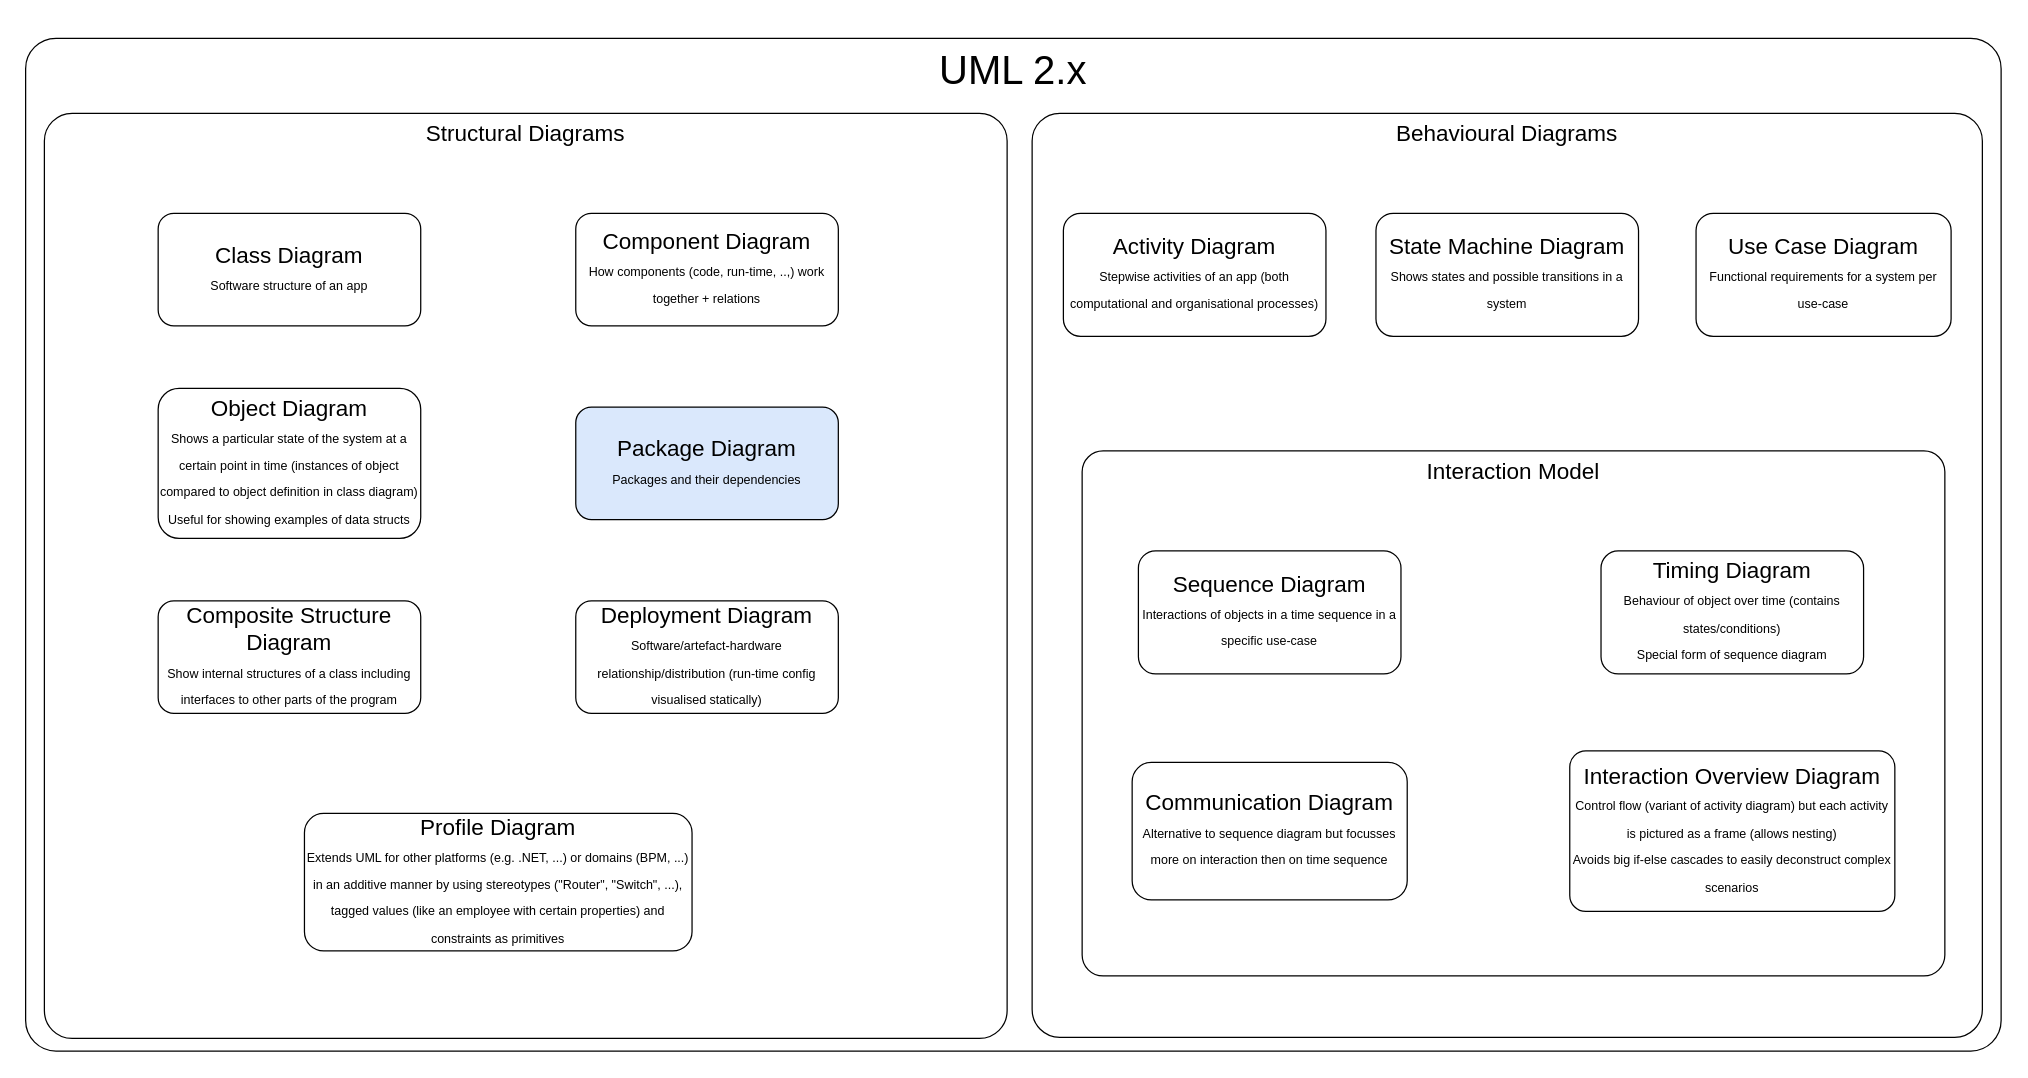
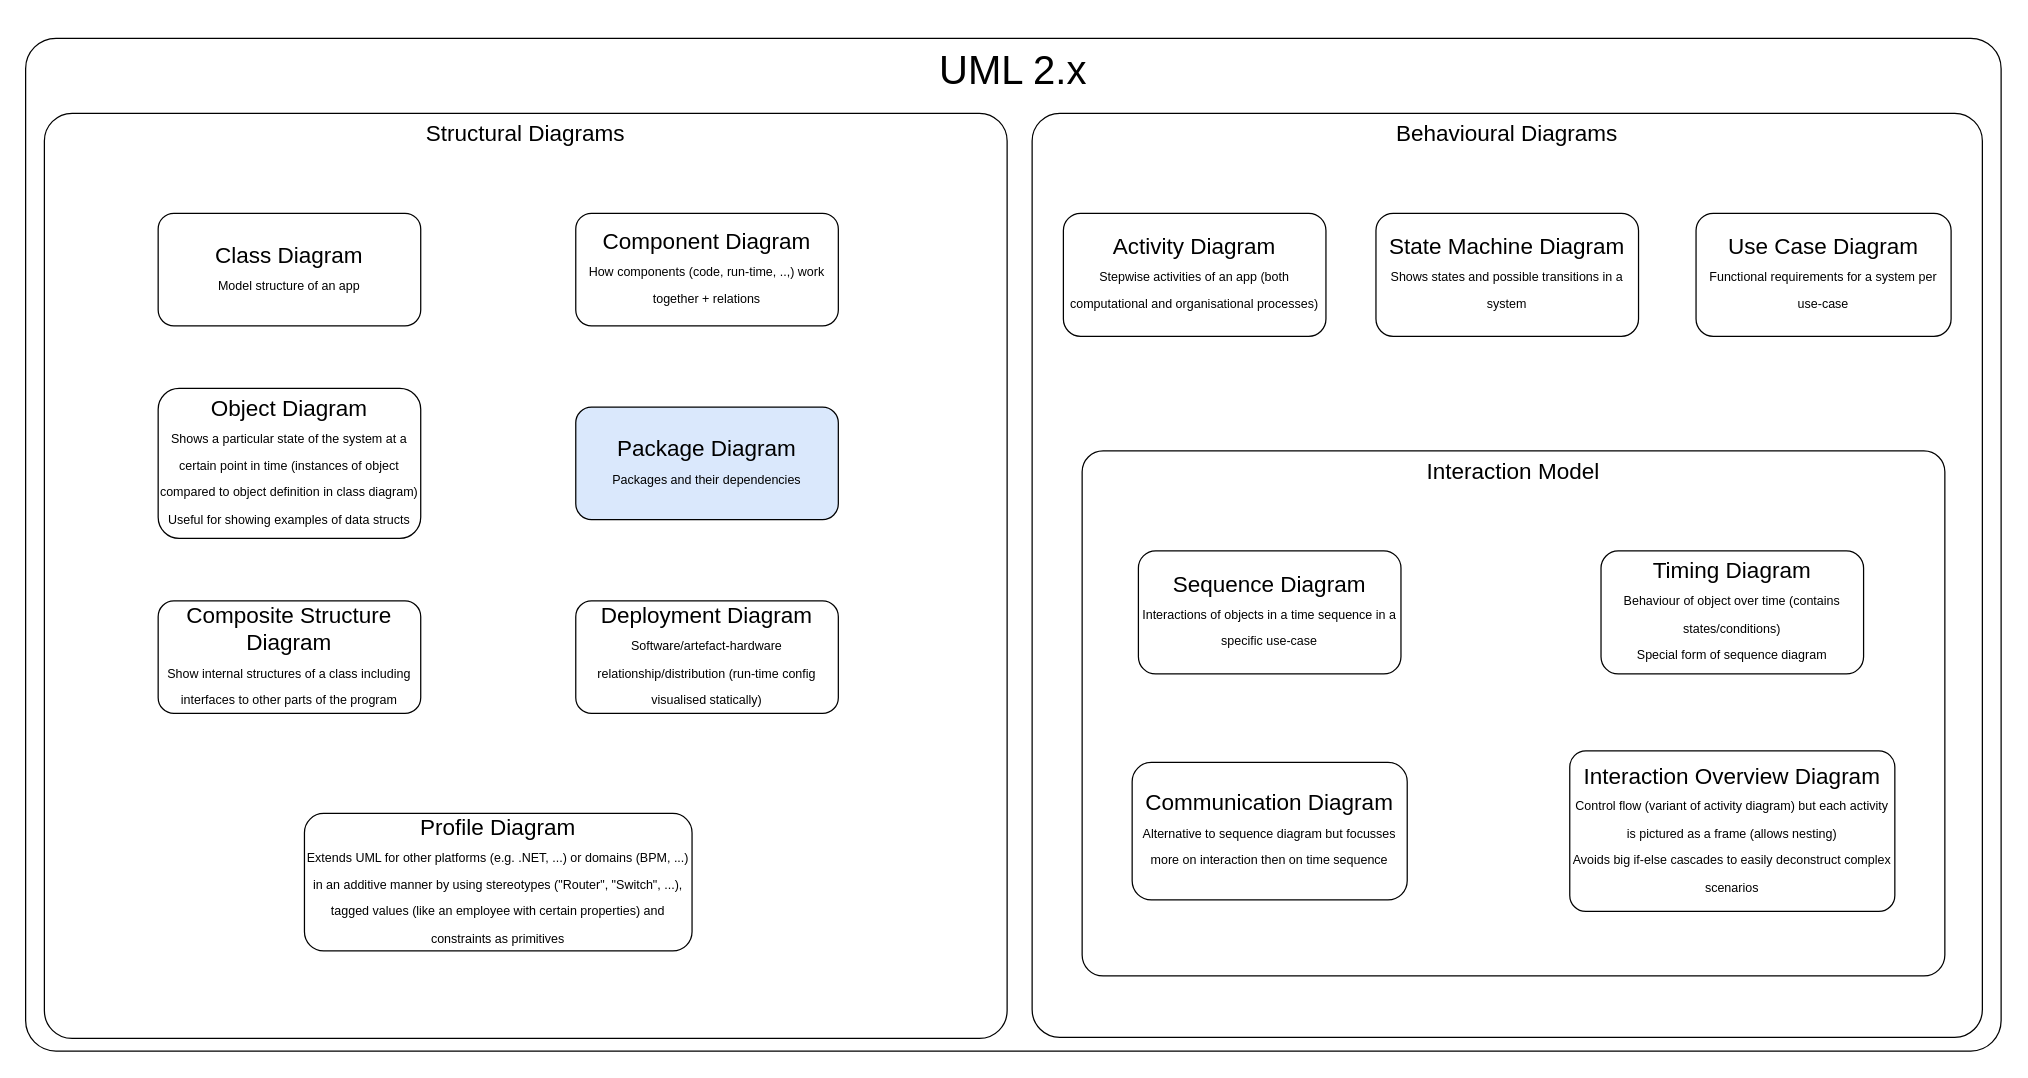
node "Class Diagram Software structure of an app": label "Class Diagram Software structure of an app" -> "Class Diagram Model structure of an app"
